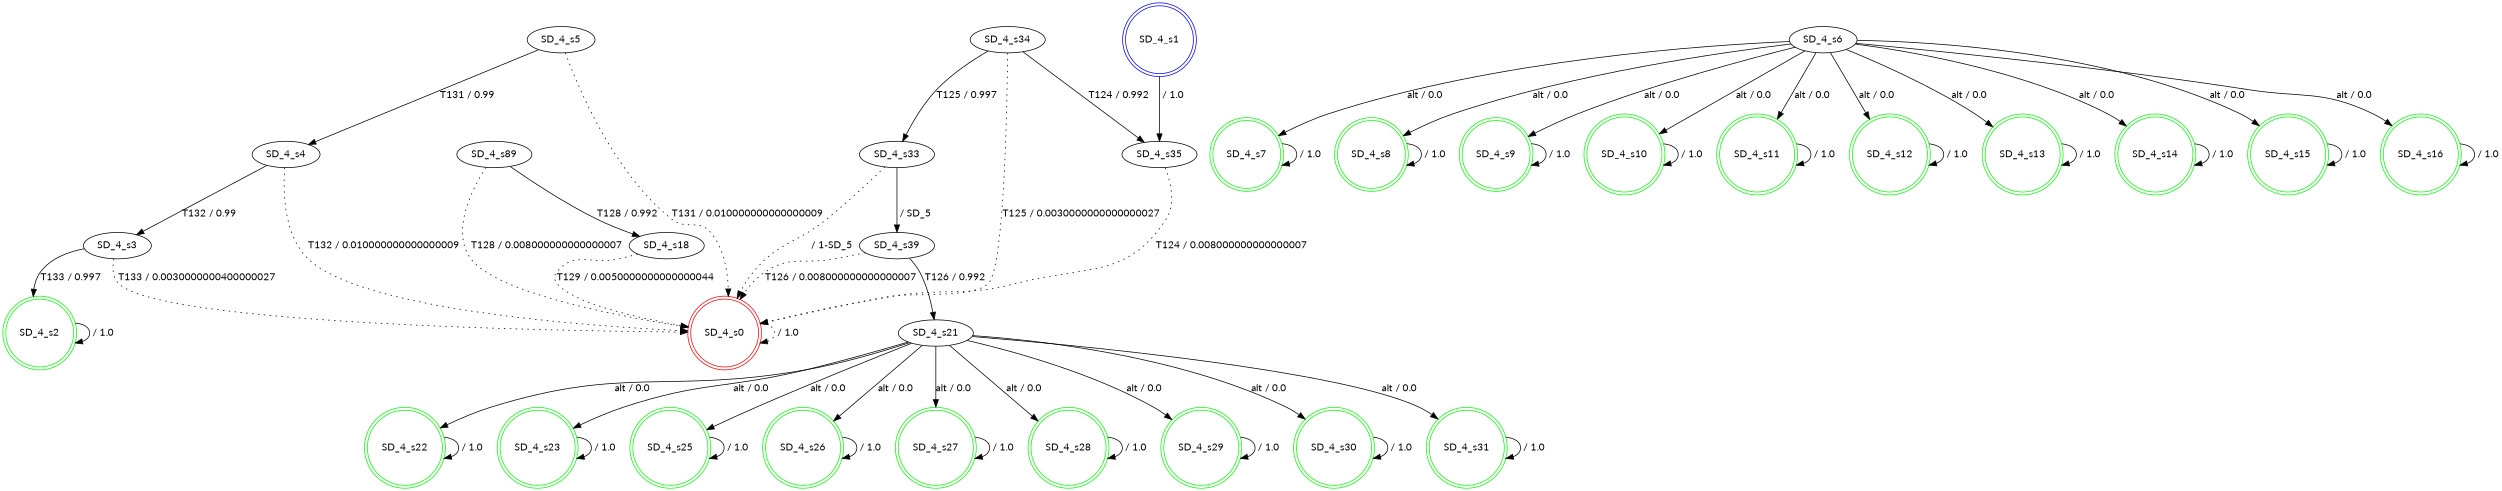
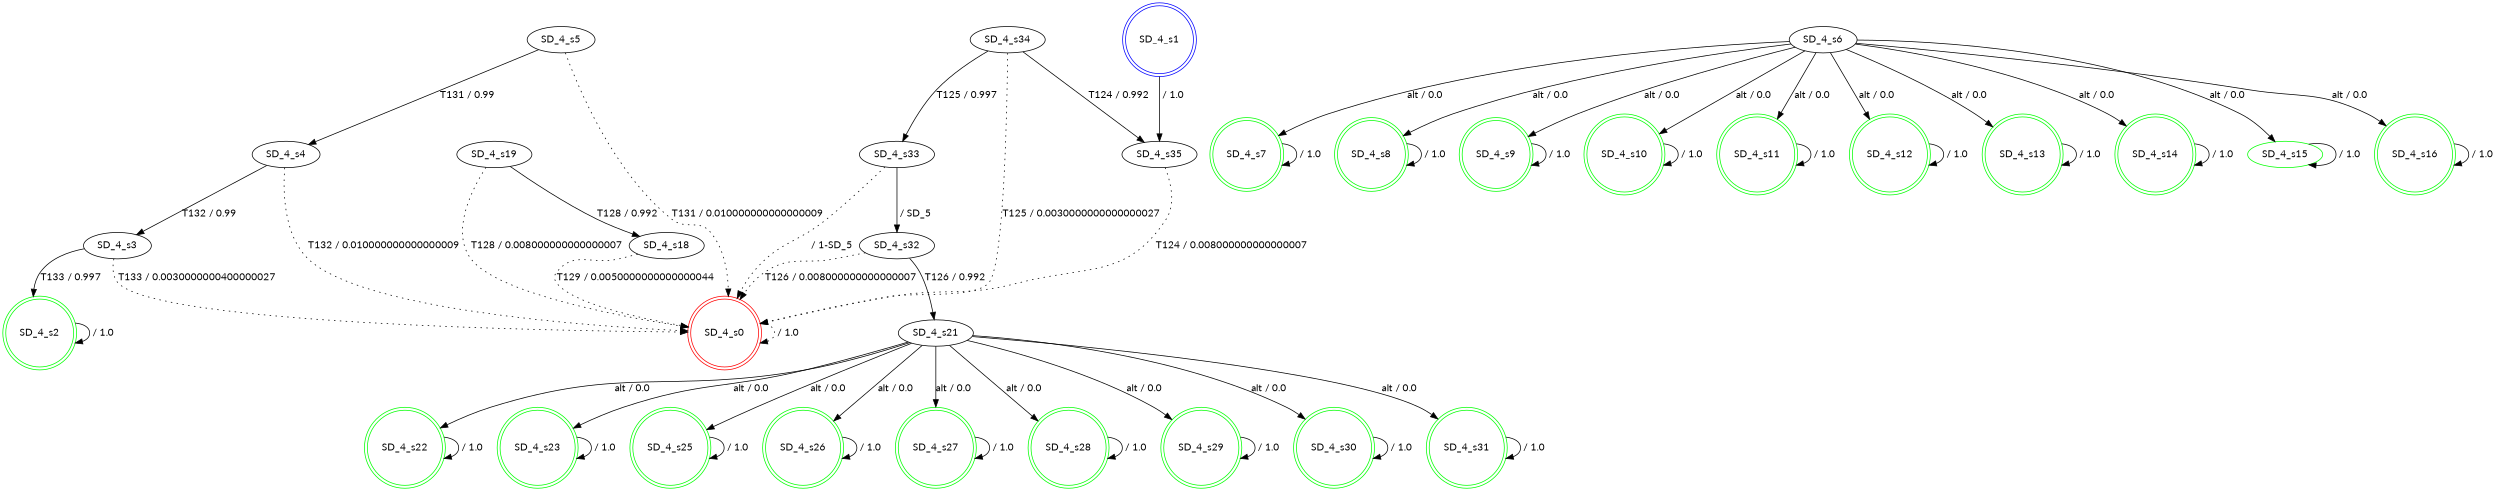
node "SD_4_s89": label "SD_4_s89" -> "SD_4_s19"
node "SD_4_s15": shape doublecircle -> ellipse
node "SD_4_s39": label "SD_4_s39" -> "SD_4_s32"
